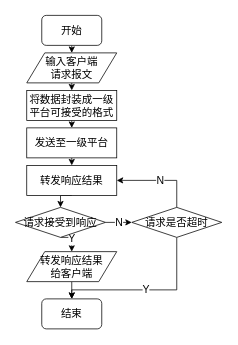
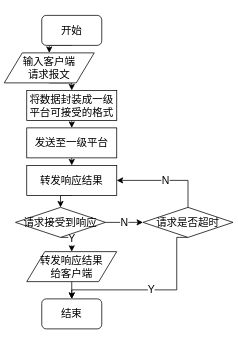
node "输入客户端 请求报文": moved (72, 68) -> (49, 68)
node "请求是否超时": moved (177, 222) -> (188, 222)
